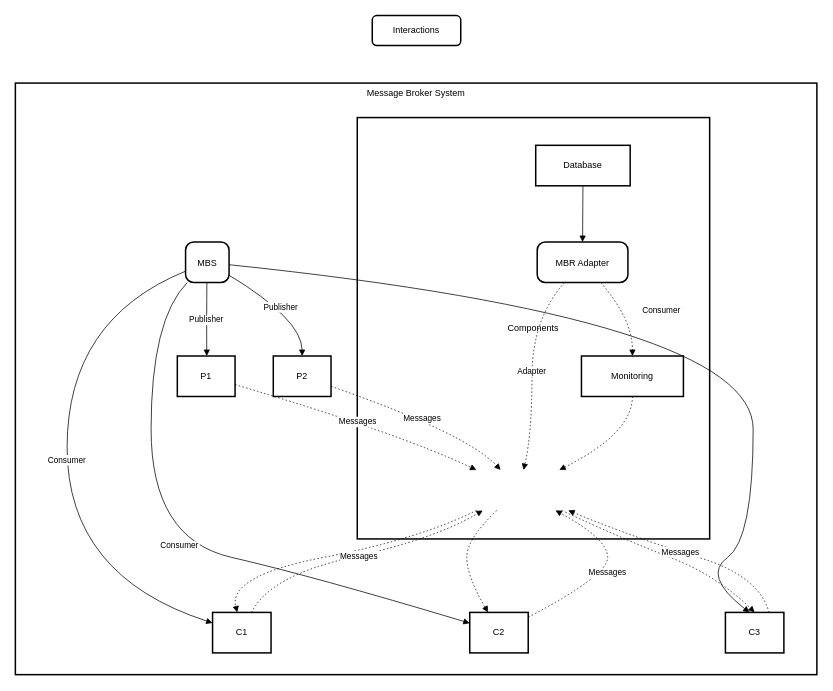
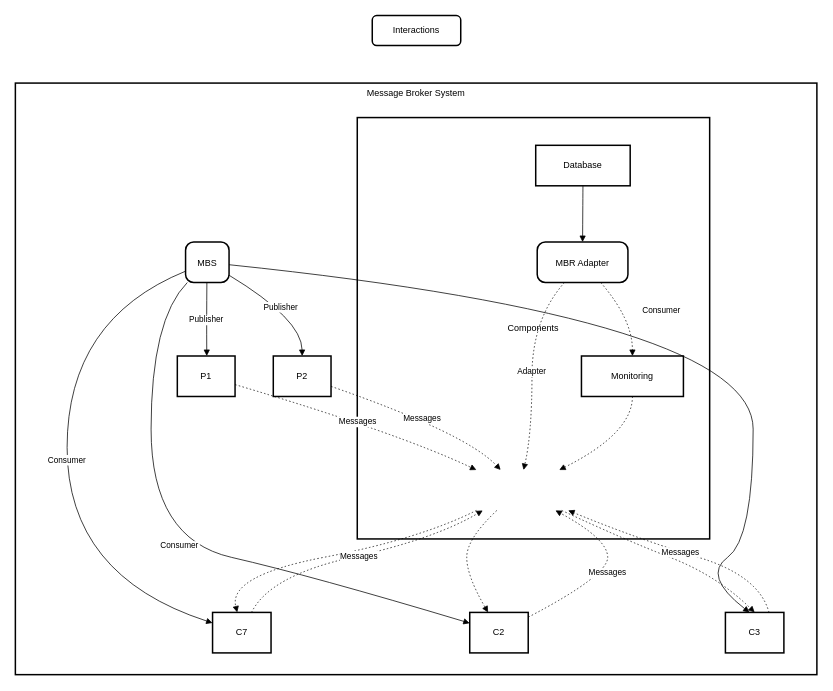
node "C1": label "C1" -> "C7"
